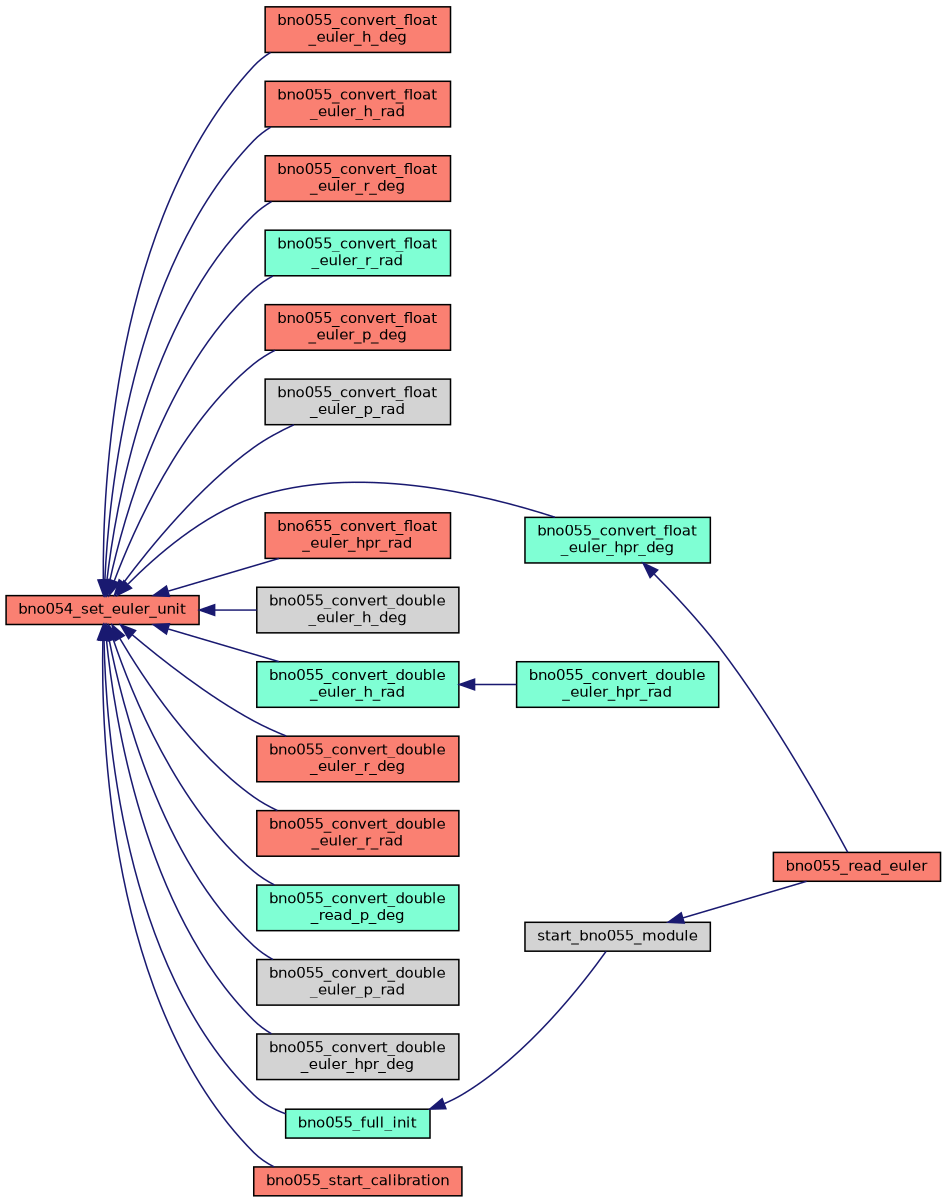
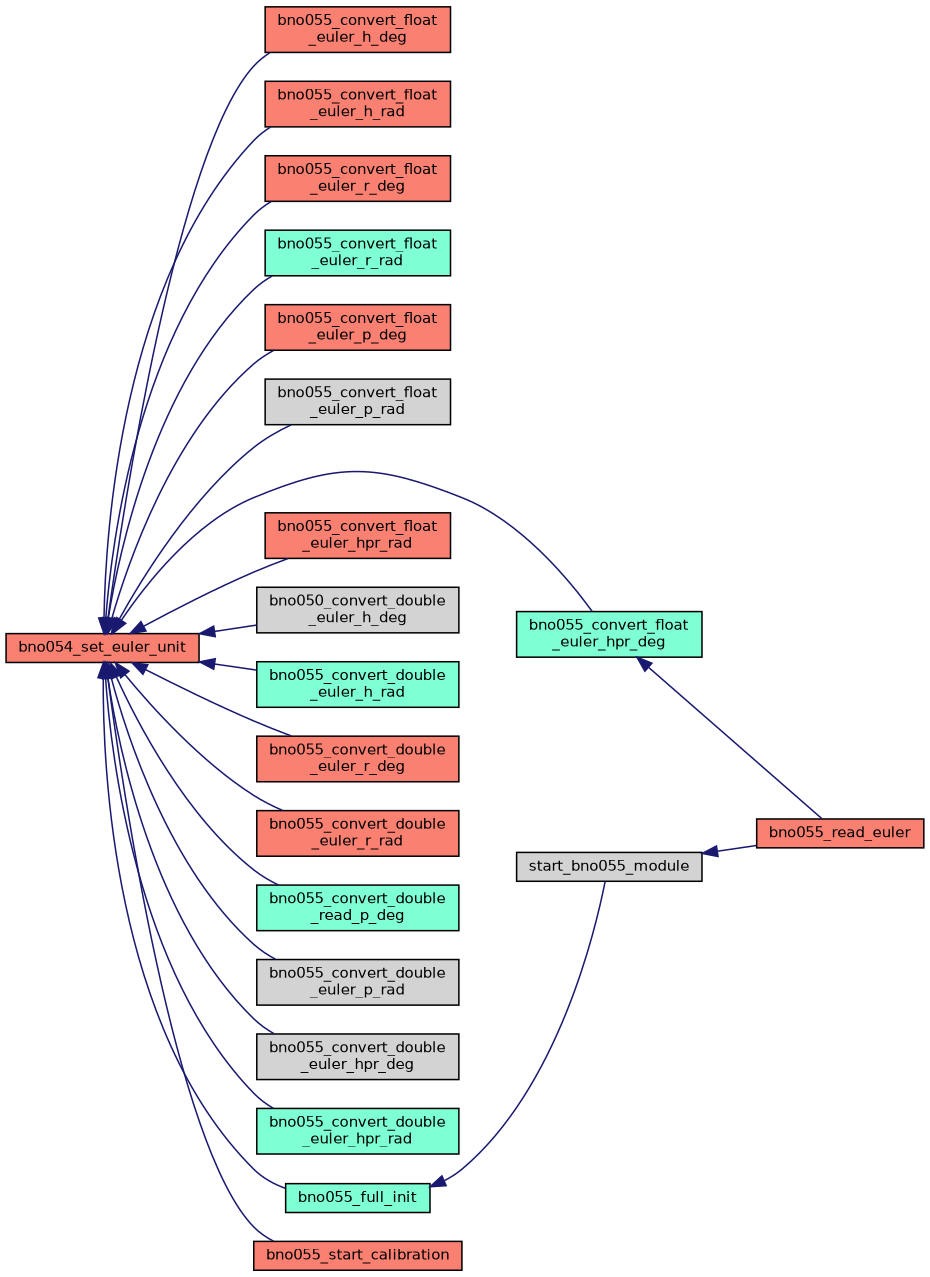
node "bno655_convert_float _euler_hpr_rad": label "bno655_convert_float _euler_hpr_rad" -> "bno055_convert_float _euler_hpr_rad"
node "bno055_convert_double _euler_h_deg": label "bno055_convert_double _euler_h_deg" -> "bno050_convert_double _euler_h_deg"
edge "bno055_convert_double _euler_hpr_rad" -> "bno055_convert_double _euler_h_rad": now "bno055_convert_double _euler_hpr_rad" -> "bno054_set_euler_unit"
